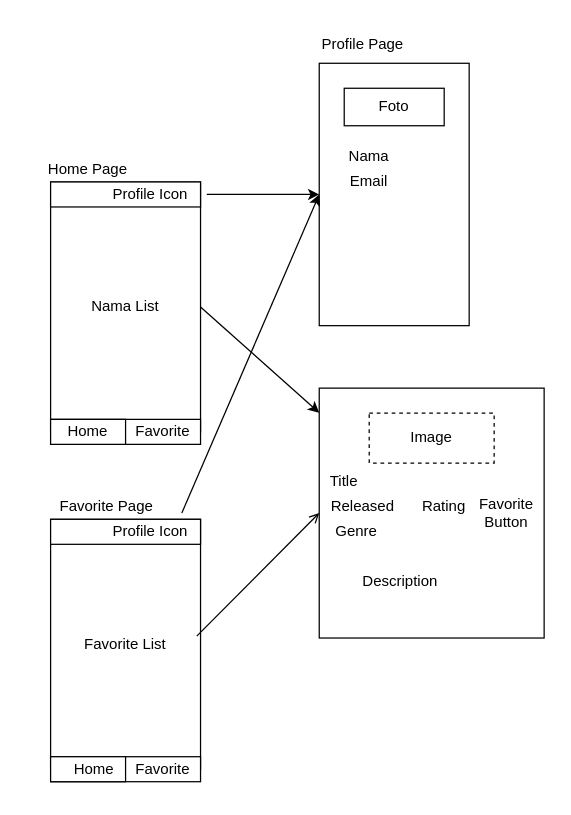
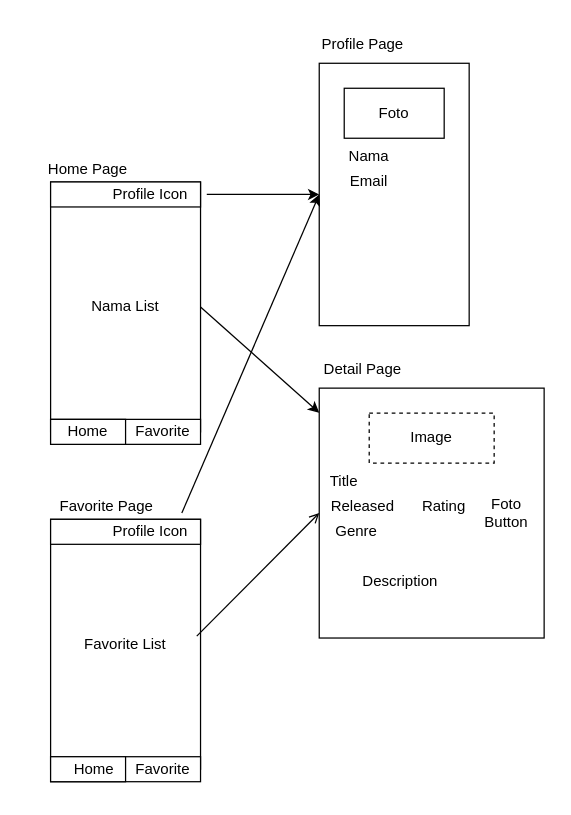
node "Foto": size 100x38 -> 100x50
node "Detail Page": added
node "Favorite Button": label "Favorite Button" -> "Foto Button"
